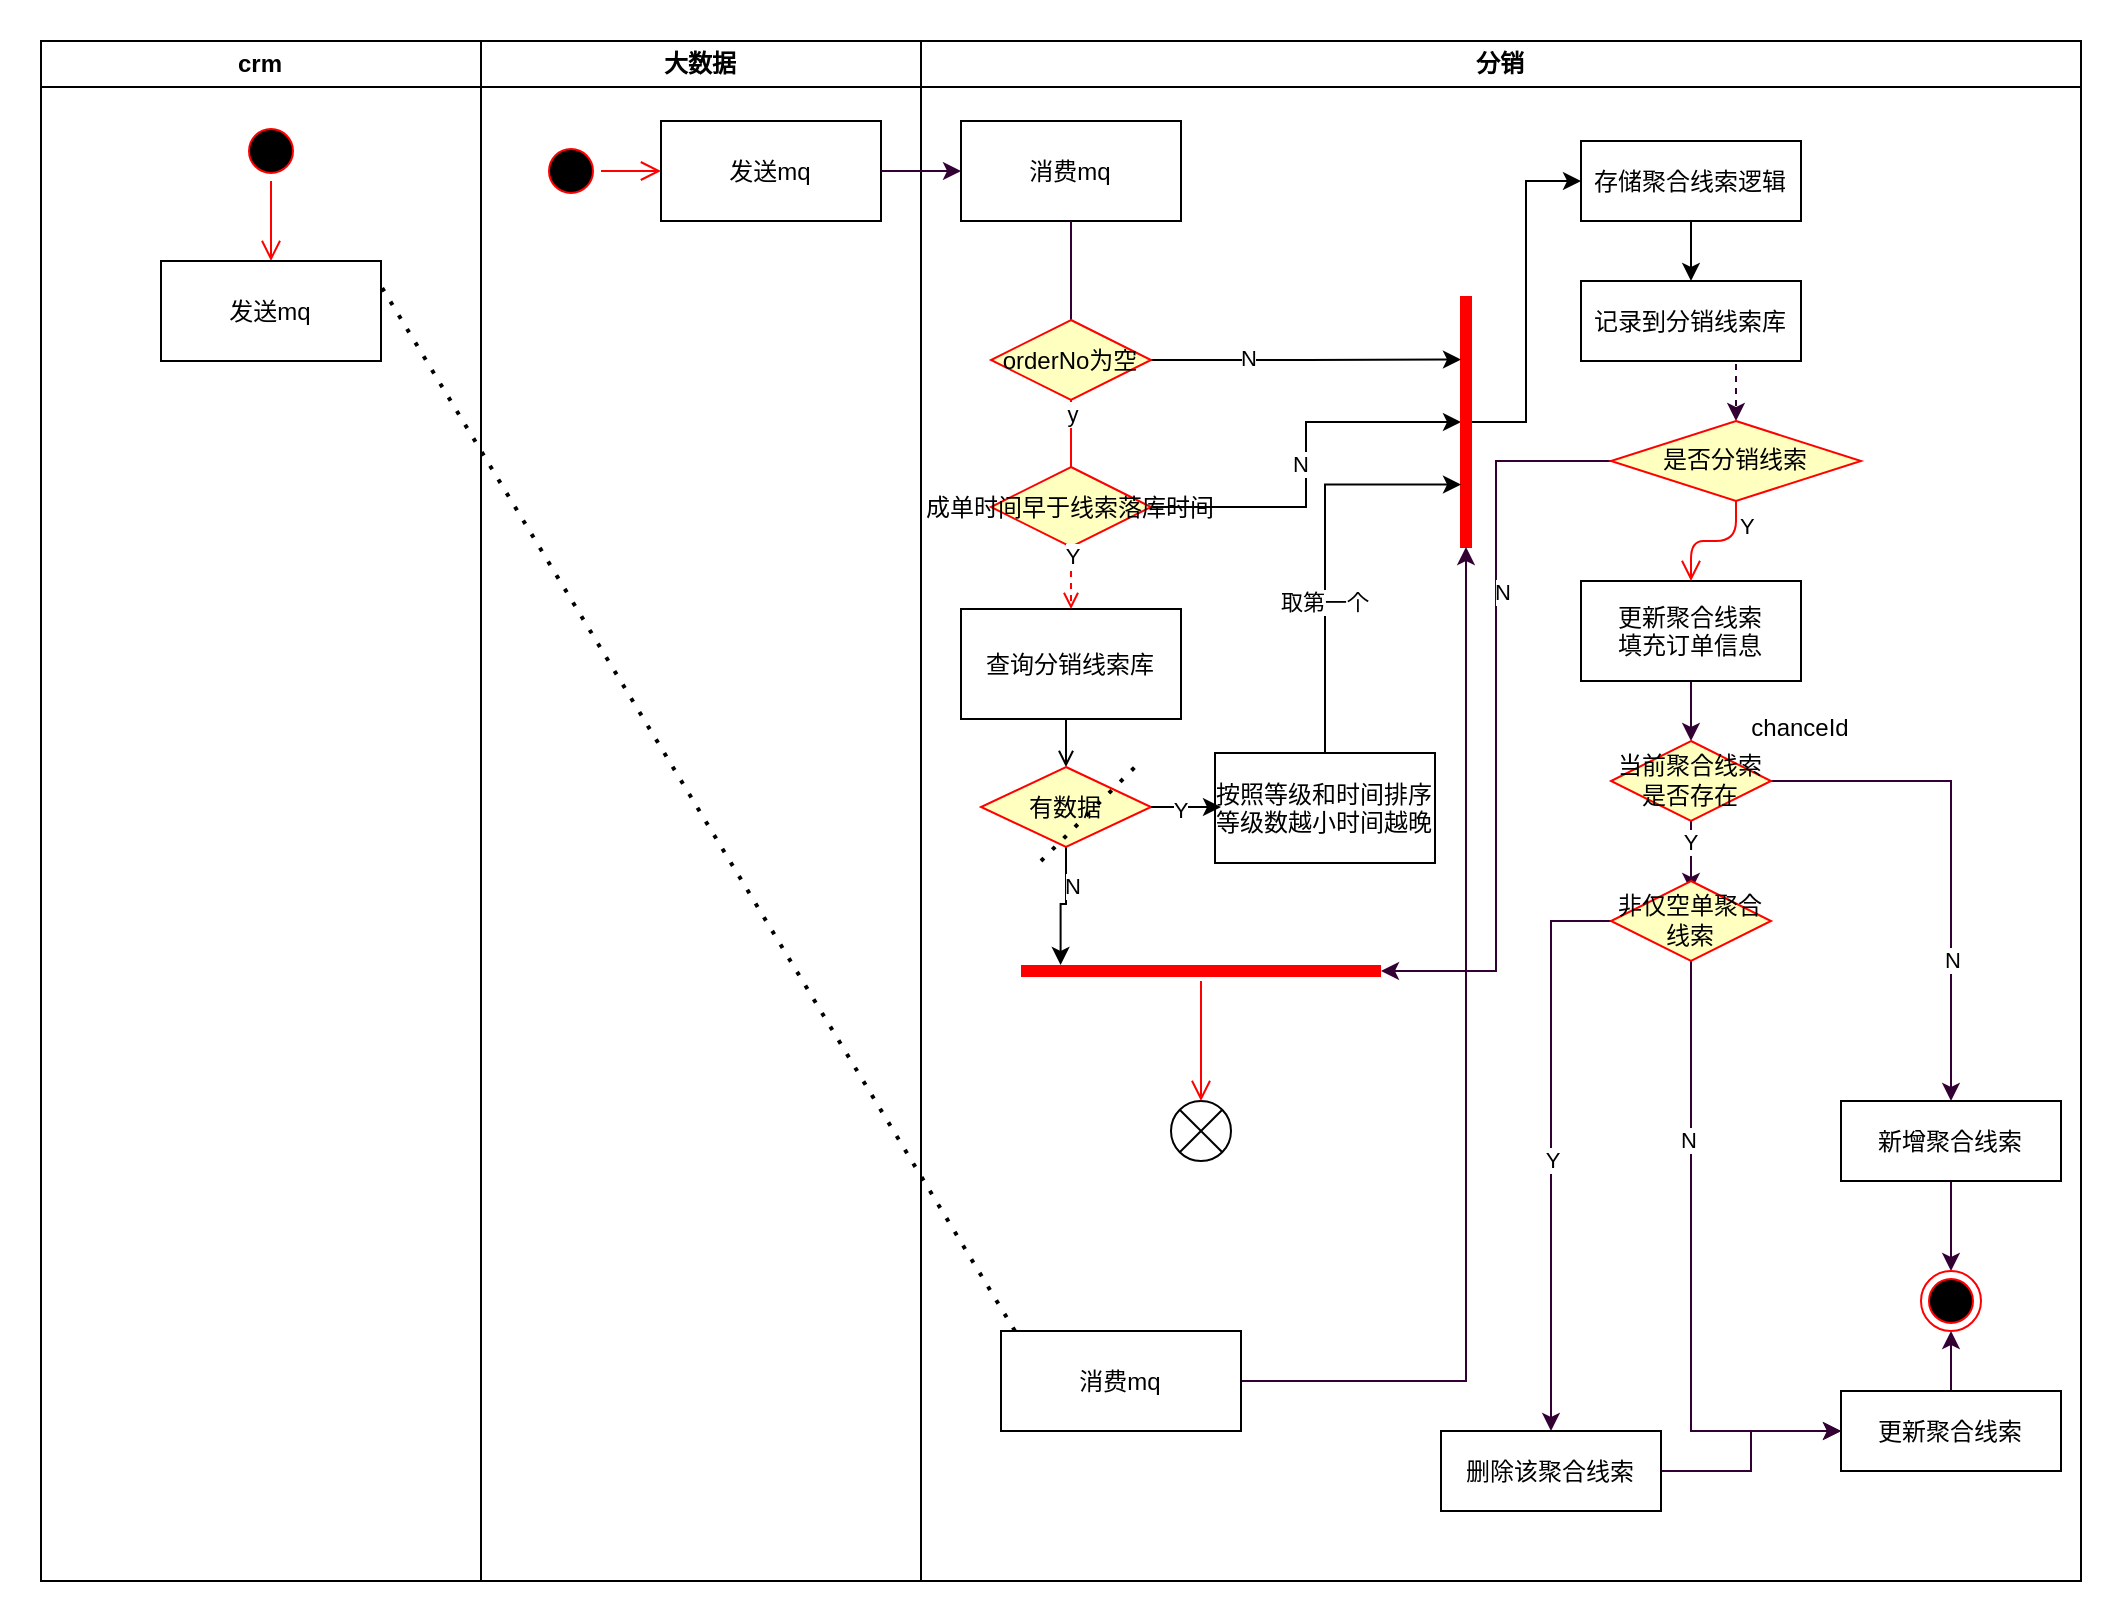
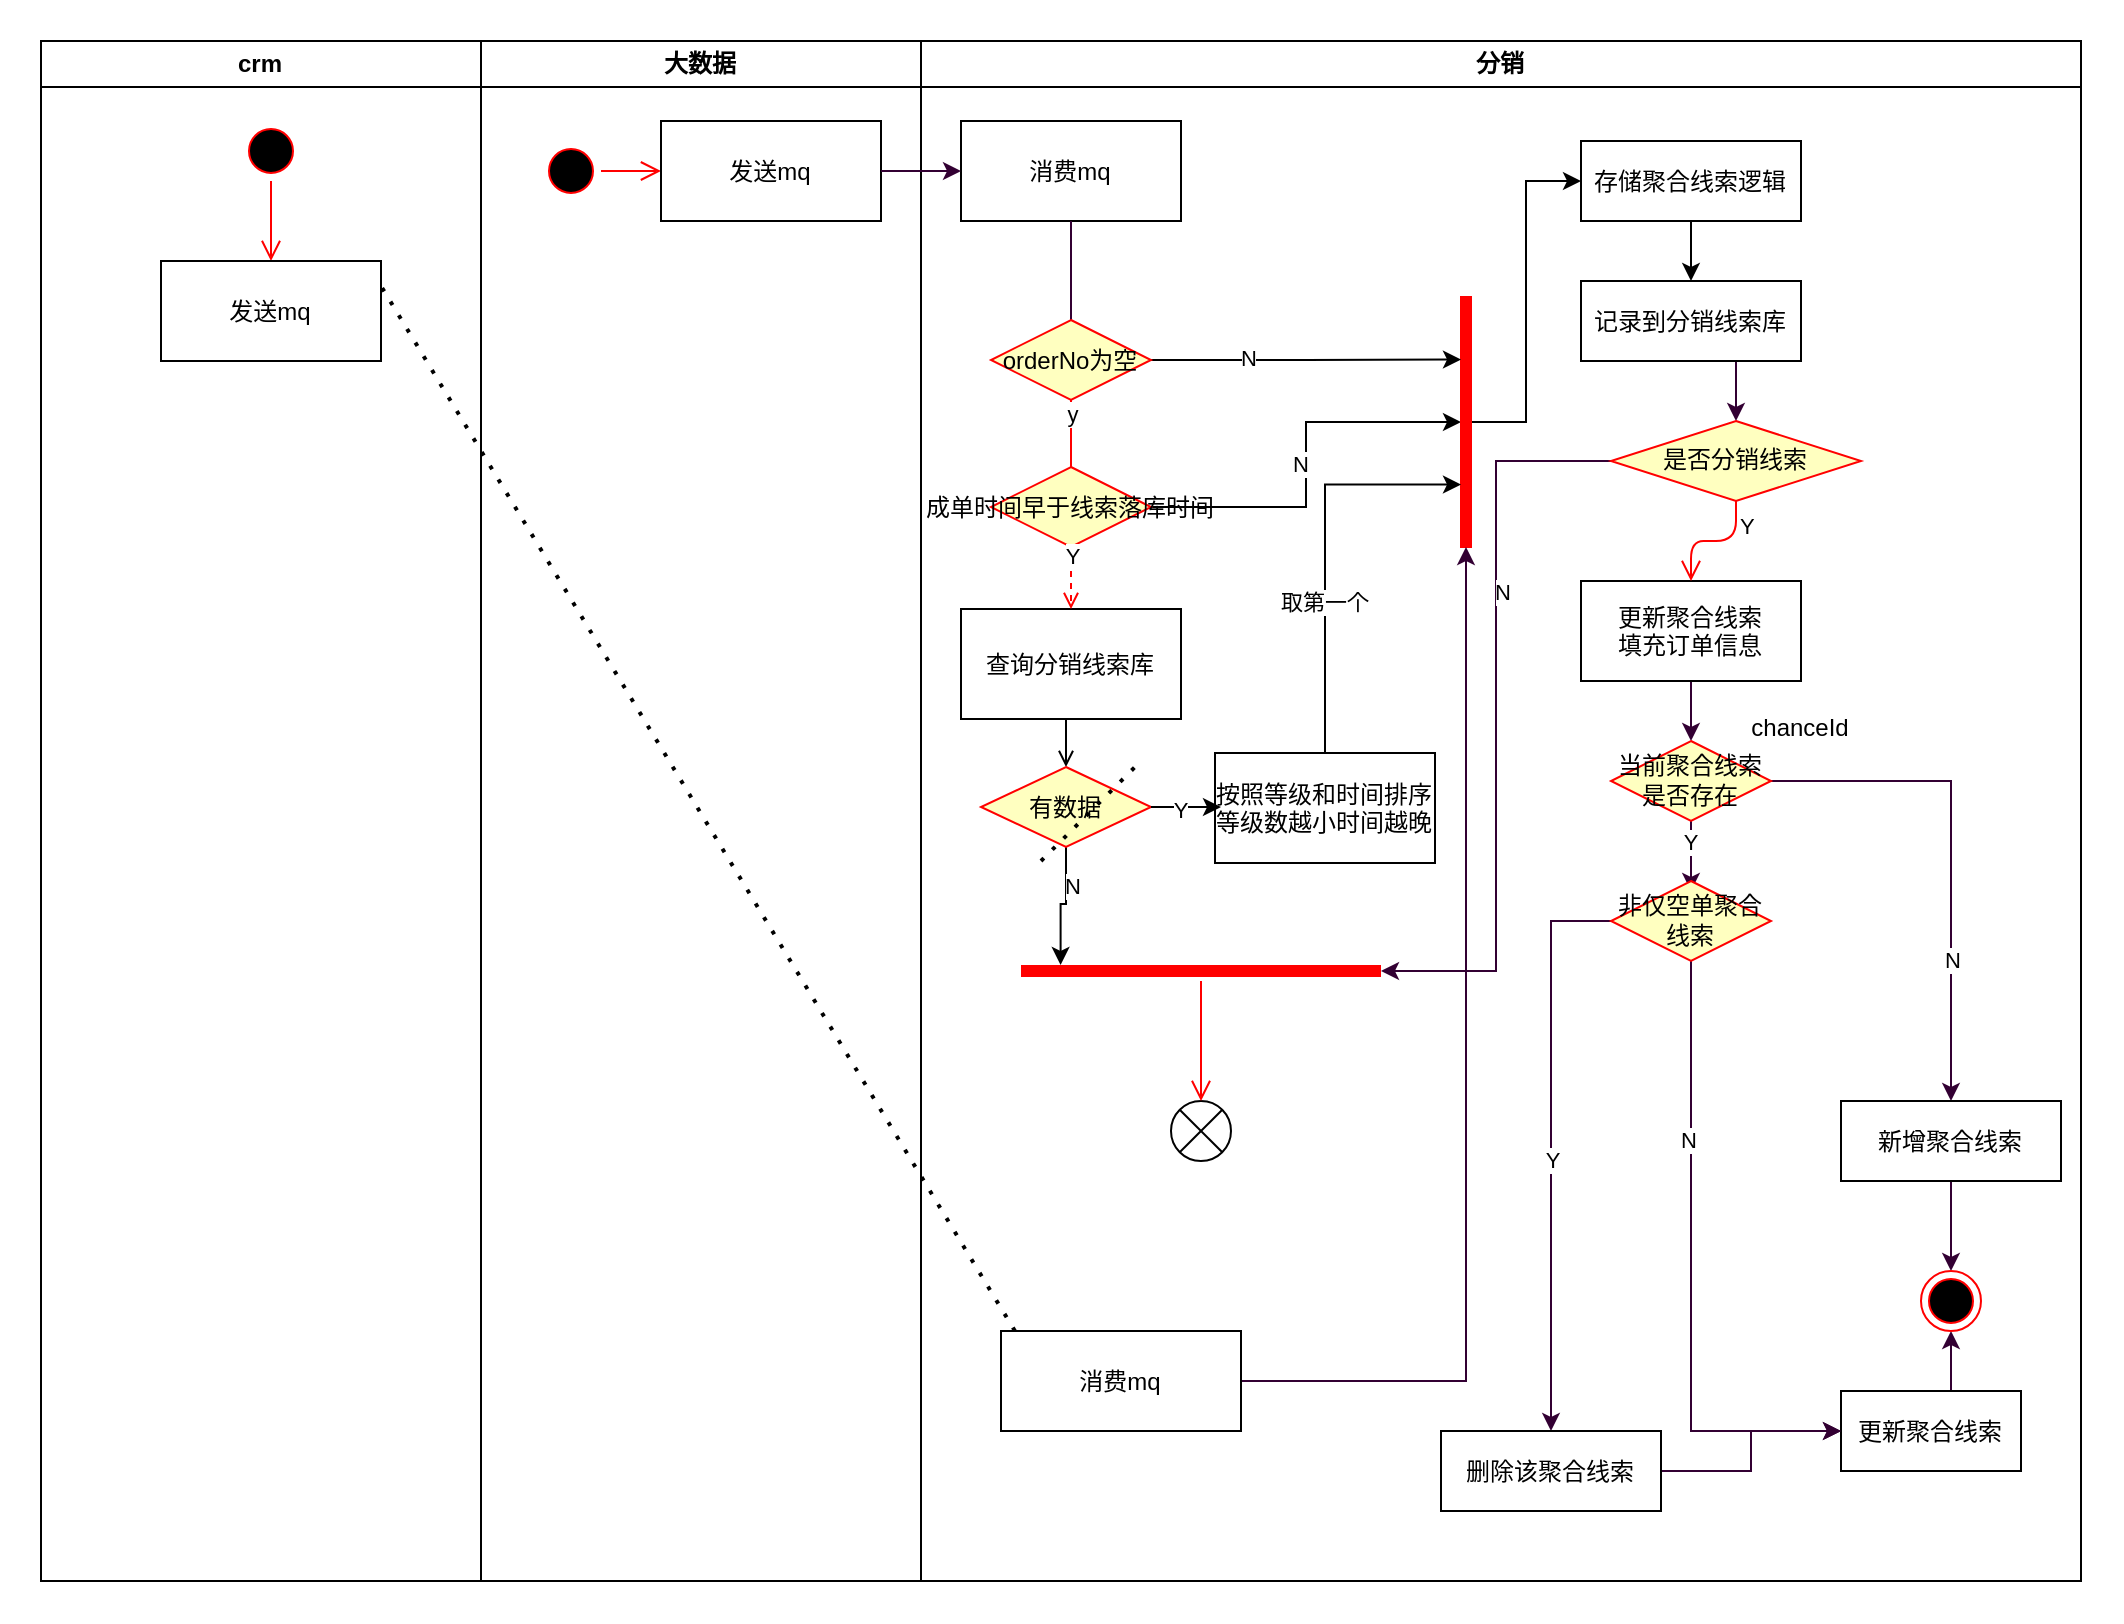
edge "记录到分销线索库" -> "是否分销线索": style dashed -> solid
node "更新聚合线索": size 220x80 -> 180x80
